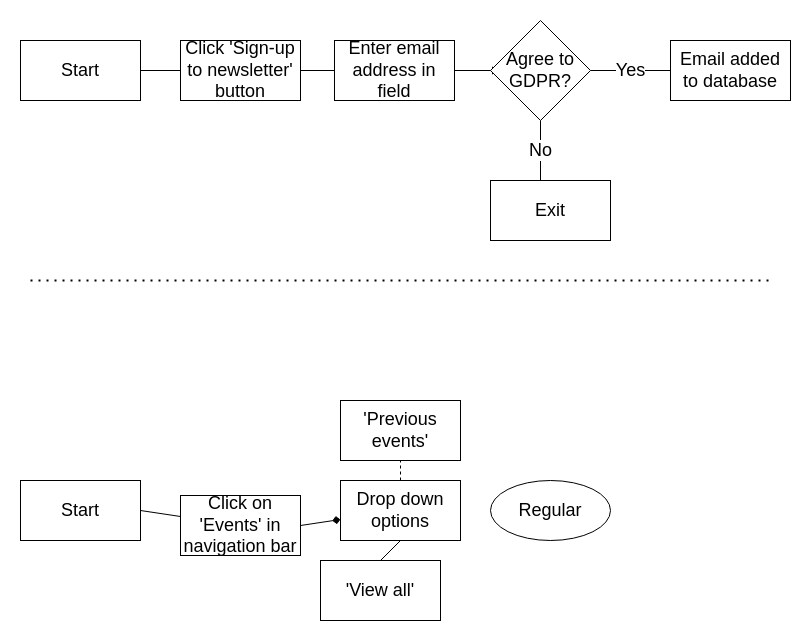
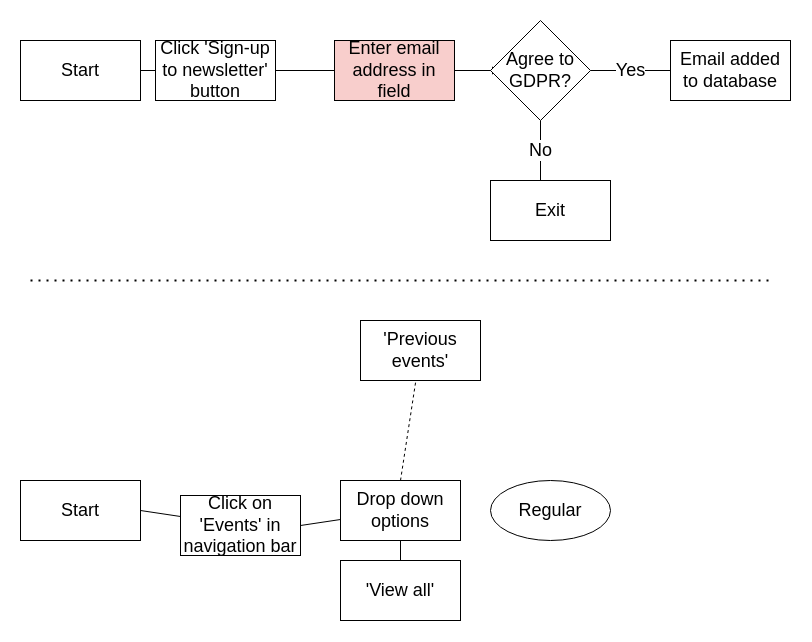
node "Click 'Sign-up to newsletter' button": moved (241, 71) -> (216, 71)
node "Enter email address in field": fillcolor #ffffff -> #f8cecc
node "'Previous events'": moved (401, 431) -> (421, 351)
edge "Click on 'Events' in navigation bar" -> "Drop down options": arrowhead diamond -> none
node "'View all'": moved (381, 591) -> (401, 591)
